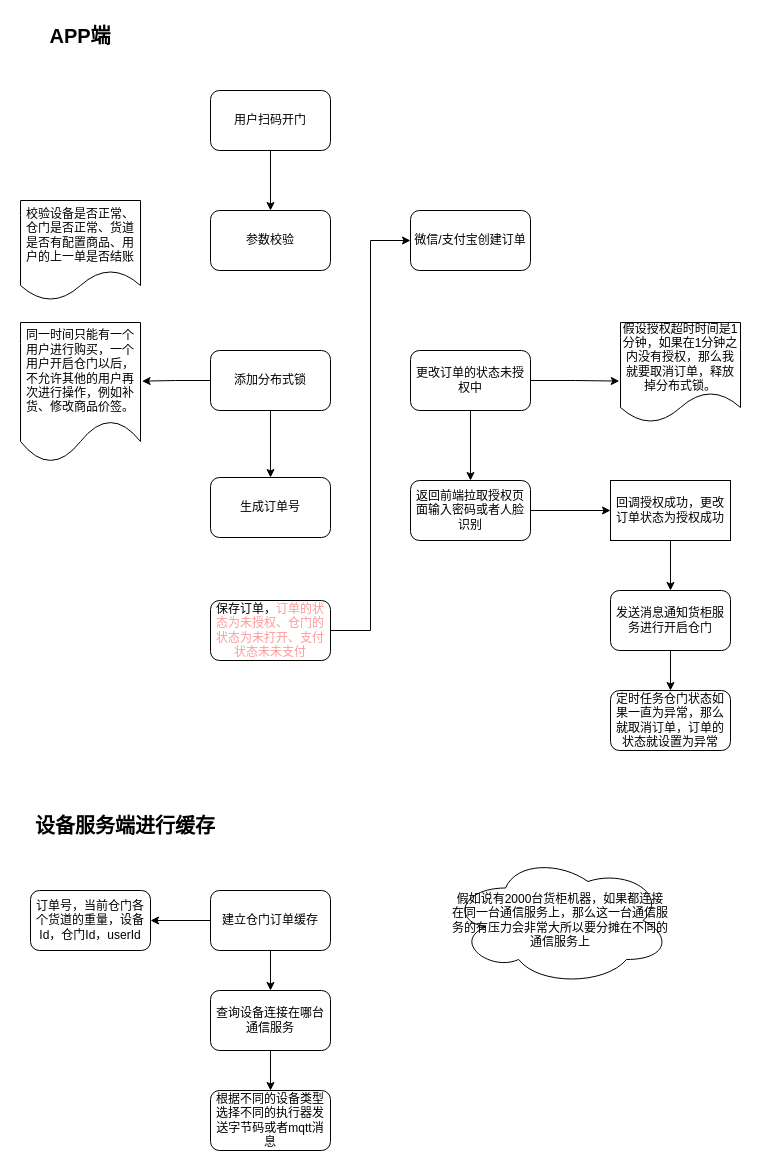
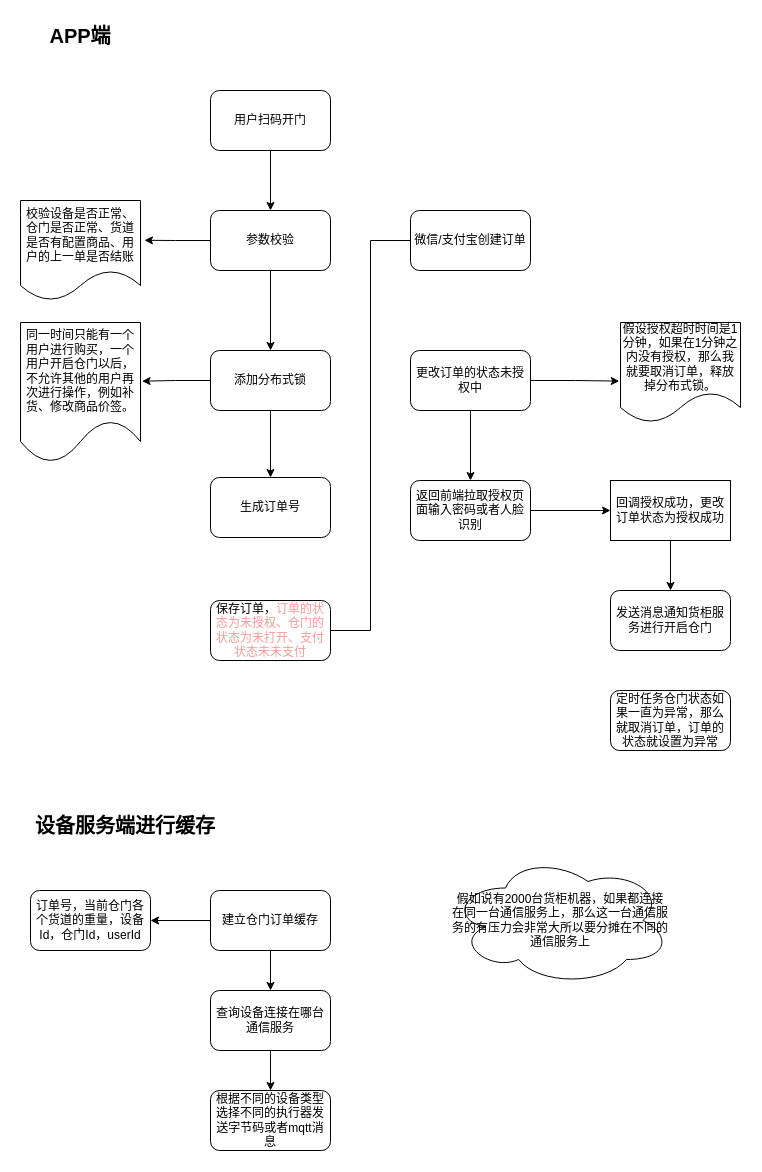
edge "参数校验" -> "校验设备是否正常、仓门是否正常、货道是否有配置商品、用户的上一单是否结账": added
edge "保存订单，订单的状态为未授权、仓门的状态为未打开、支付状态未未支付" -> "微信/支付宝创建订单": arrowhead classic -> none
edge "参数校验" -> "添加分布式锁": added
edge "发送消息通知货柜服务进行开启仓门" -> "定时任务仓门状态如果一直为异常，那么就取消订单，订单的状态就设置为异常": removed
